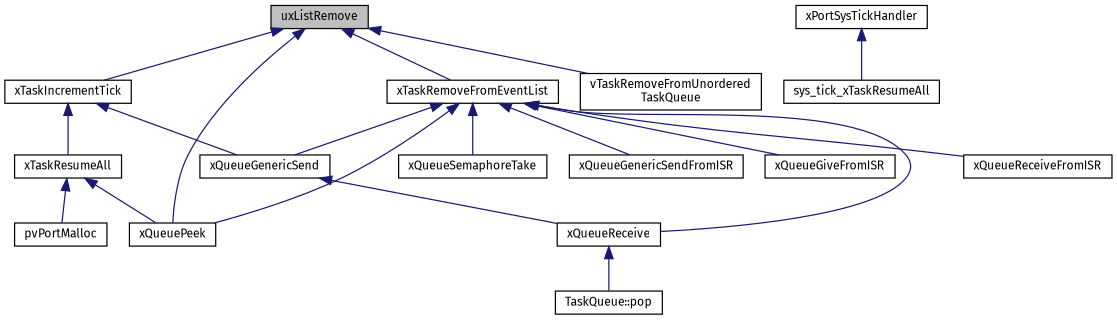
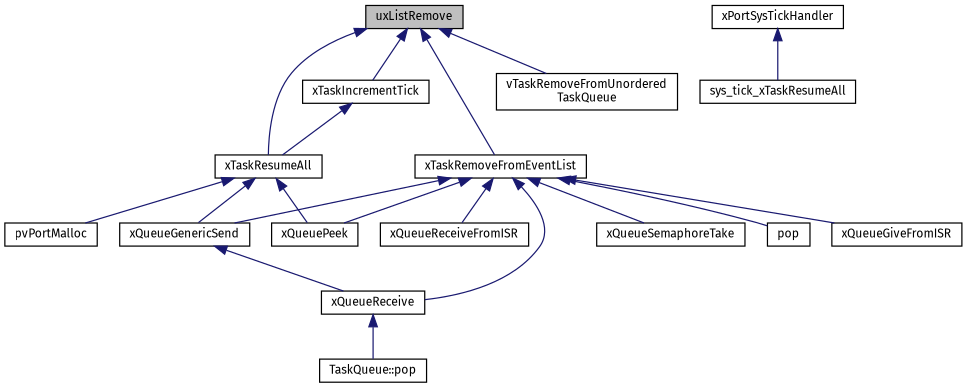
edge "xQueuePeek" -> "uxListRemove": now "xTaskResumeAll" -> "uxListRemove"
edge "xQueueGenericSend" -> "xTaskIncrementTick": now "xQueueGenericSend" -> "xTaskResumeAll"
node "xQueueGenericSendFromISR": label "xQueueGenericSendFromISR" -> "pop"
